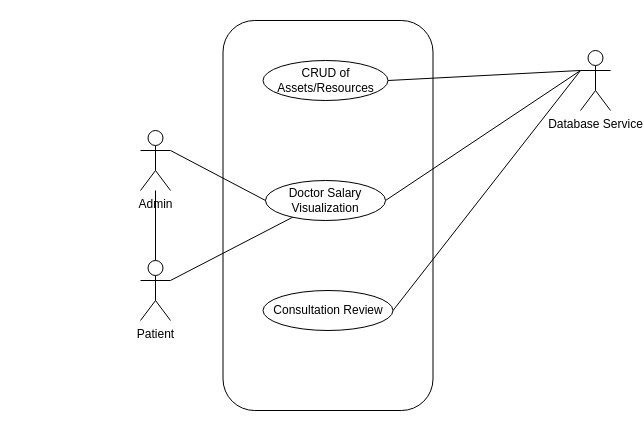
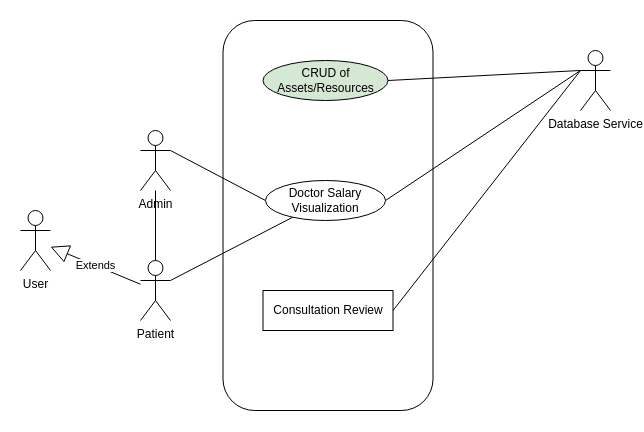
node "CRUD of Assets/Resources": fillcolor #ffffff -> #d5e8d4
node "User": added
edge "Patient" -> "User": added, label "Extends"
node "Consultation Review": shape ellipse -> rectangle
